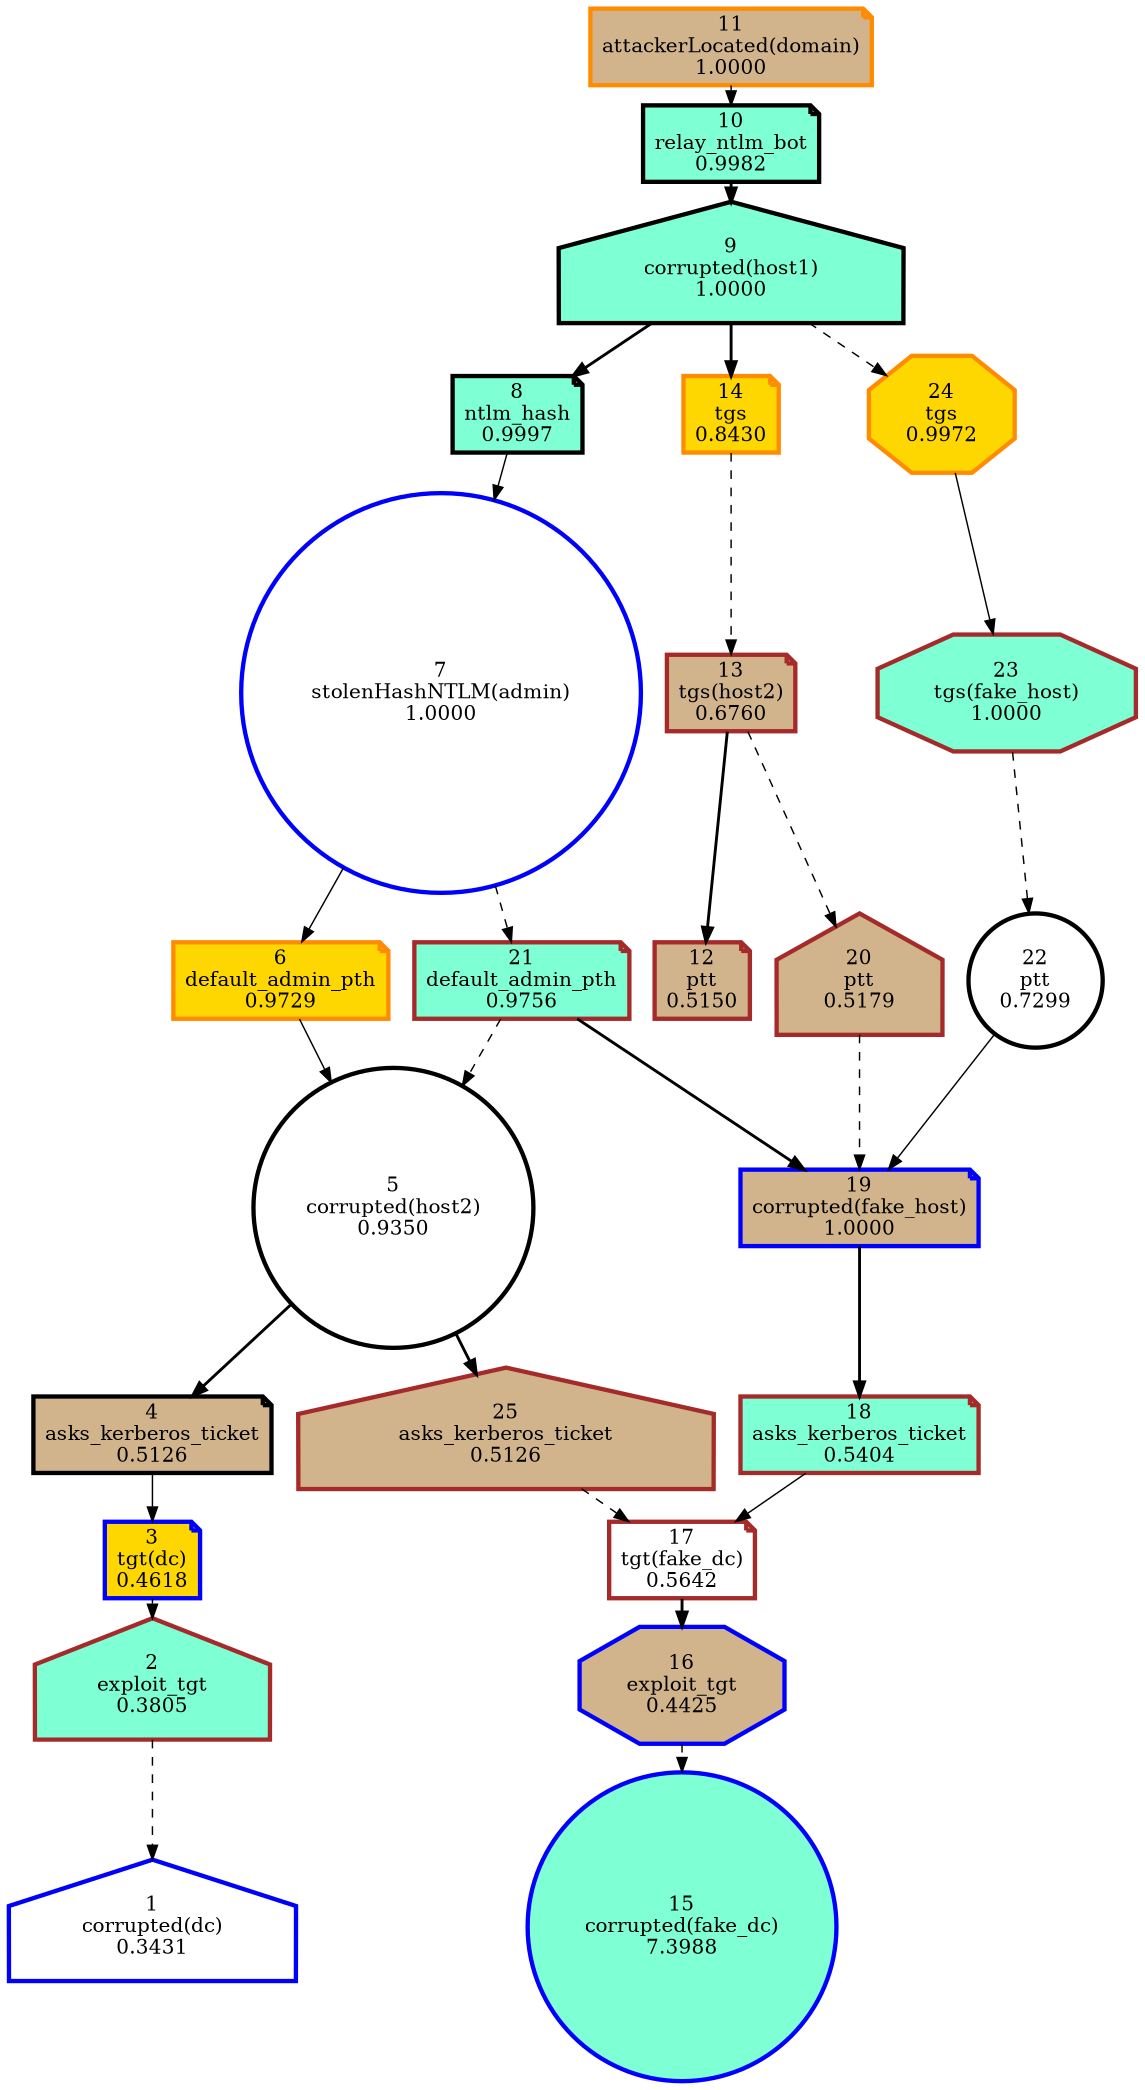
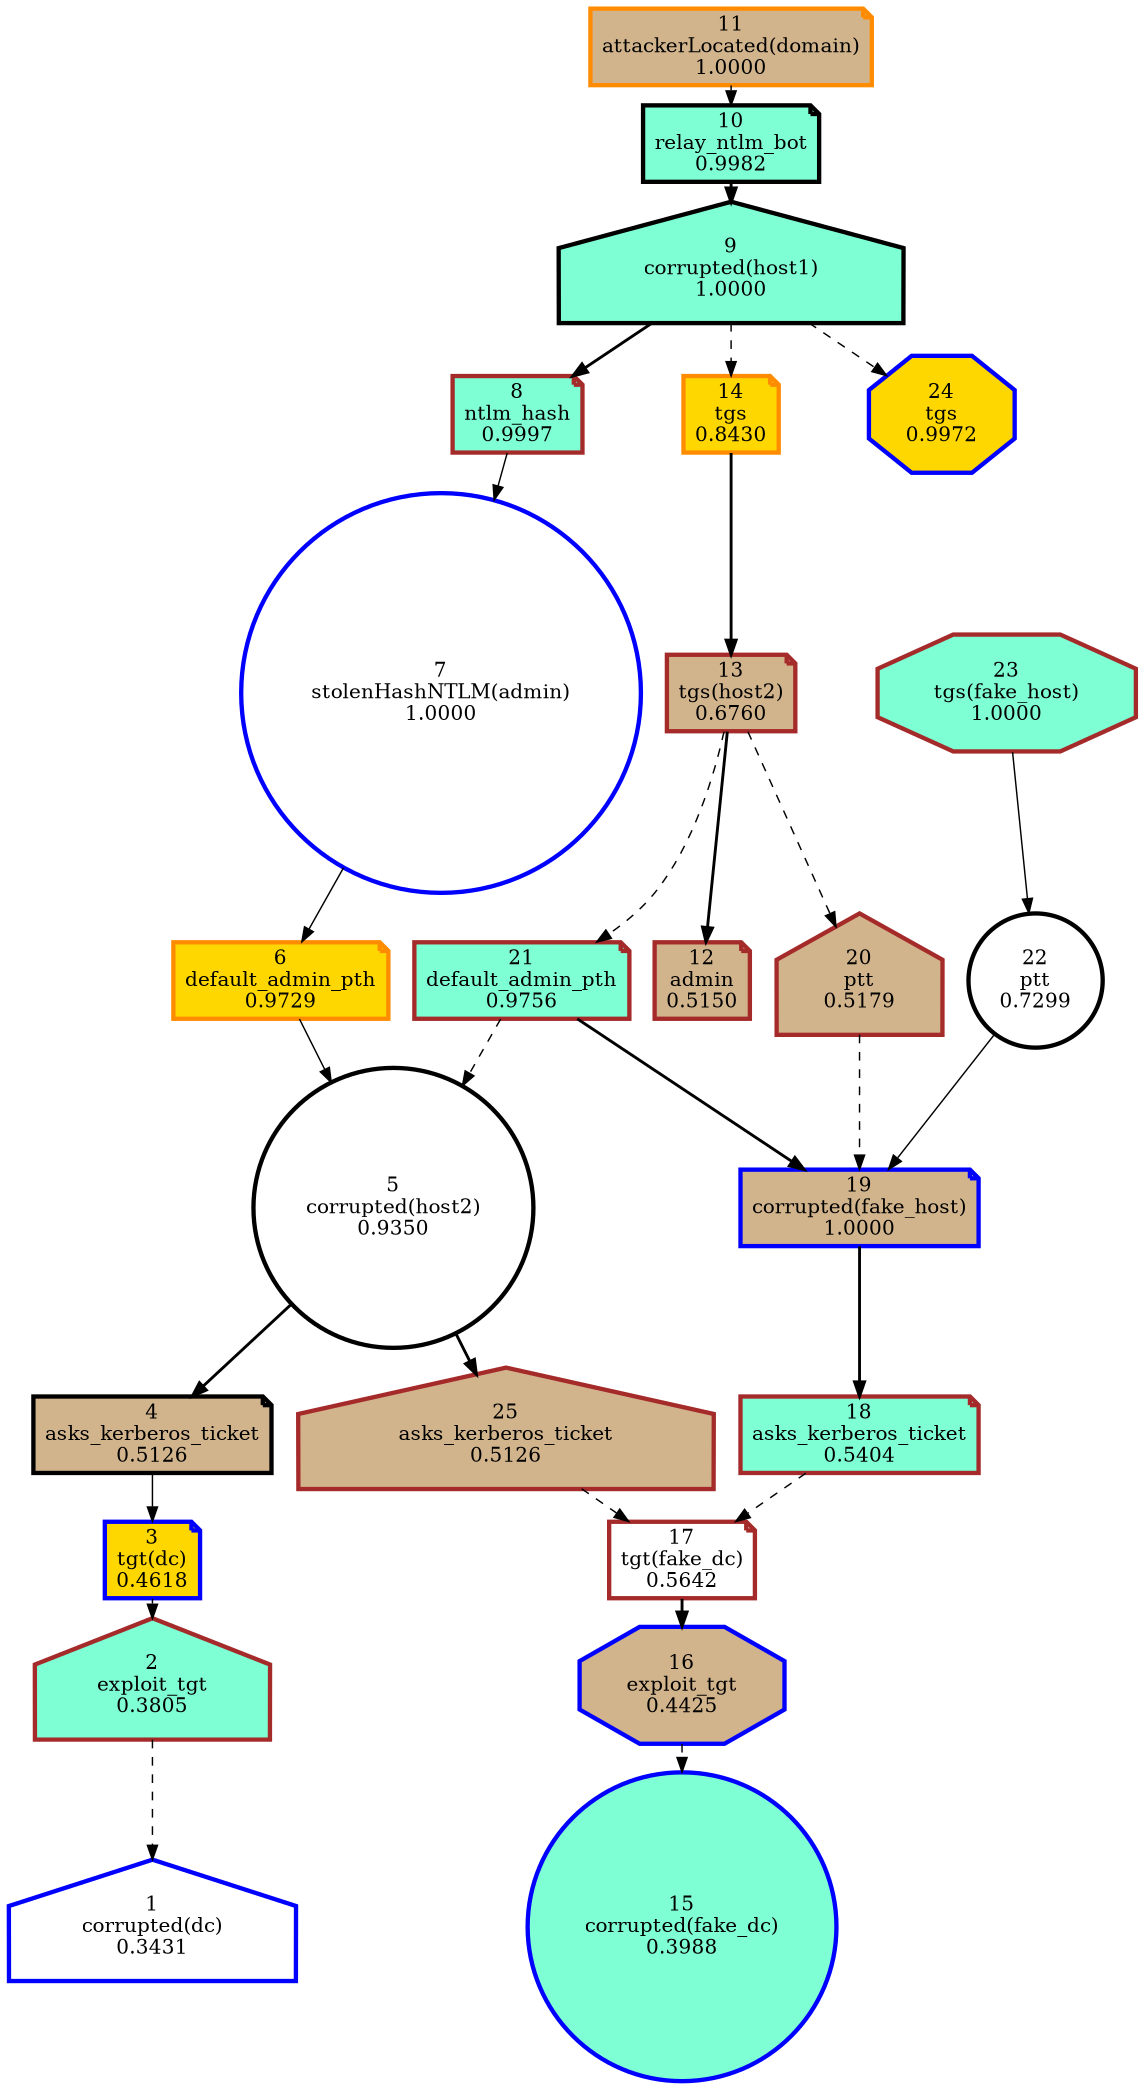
edge "9 corrupted(host1) 1.0000" -> "14 tgs 0.8430": style bold -> dashed
node "8 ntlm_hash 0.9997": color black -> brown
node "24 tgs 0.9972": color darkorange -> blue
edge "14 tgs 0.8430" -> "13 tgs(host2) 0.6760": style dashed -> bold
edge "24 tgs 0.9972" -> "23 tgs(fake_host) 1.0000": removed
edge "23 tgs(fake_host) 1.0000" -> "22 ptt 0.7299": style dashed -> solid
edge "7 stolenHashNTLM(admin) 1.0000" -> "21 default_admin_pth 0.9756": now "13 tgs(host2) 0.6760" -> "21 default_admin_pth 0.9756"
node "12 ptt 0.5150": label "12 ptt 0.5150" -> "12 admin 0.5150"
edge "18 asks_kerberos_ticket 0.5404" -> "17 tgt(fake_dc) 0.5642": style solid -> dashed
node "15 corrupted(fake_dc) 7.3988": label "15 corrupted(fake_dc) 7.3988" -> "15 corrupted(fake_dc) 0.3988"
